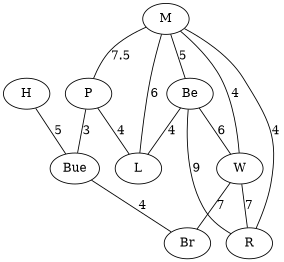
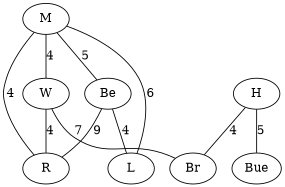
node "P": removed
edge "Be" -- "W": removed, label "6"
edge "Bue" -- "Br": now "H" -- "Br"
edge "W" -- "R": label "7" -> "4"
